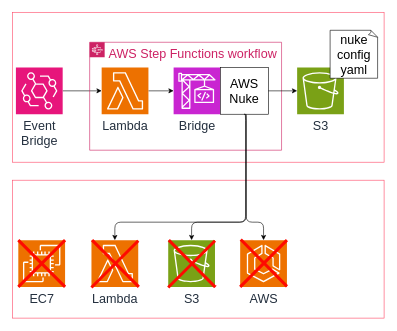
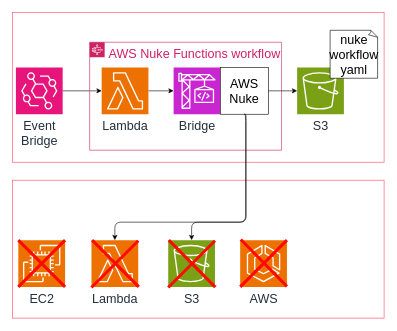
node "nuke config yaml": label "nuke config yaml" -> "nuke workflow yaml"
node "AWS Step Functions workflow": label "AWS Step Functions workflow" -> "AWS Nuke Functions workflow"
edge "AWS Nuke" -> "AWS": removed
node "EC7": label "EC7" -> "EC2"
